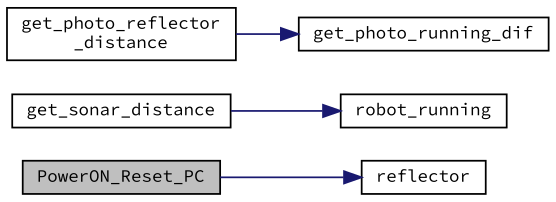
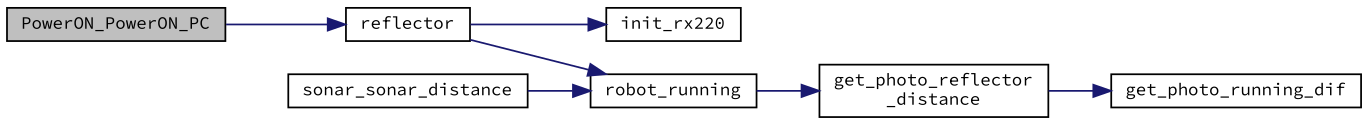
node "init_rx220": added
edge "reflector" -> "robot_running": added
edge "robot_running" -> "get_photo_reflector _distance": added
node "get_sonar_distance": label "get_sonar_distance" -> "sonar_sonar_distance"
node "PowerON_Reset_PC": label "PowerON_Reset_PC" -> "PowerON_PowerON_PC"
